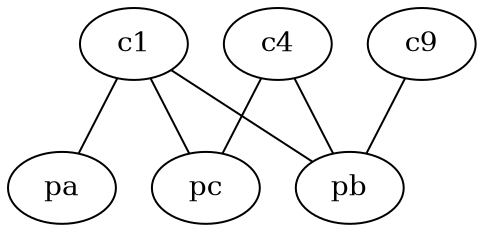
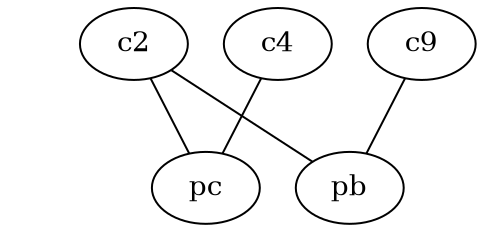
node "c1": label "c1" -> "c2"
edge "c4" -- "pb": removed
node "pa": removed
